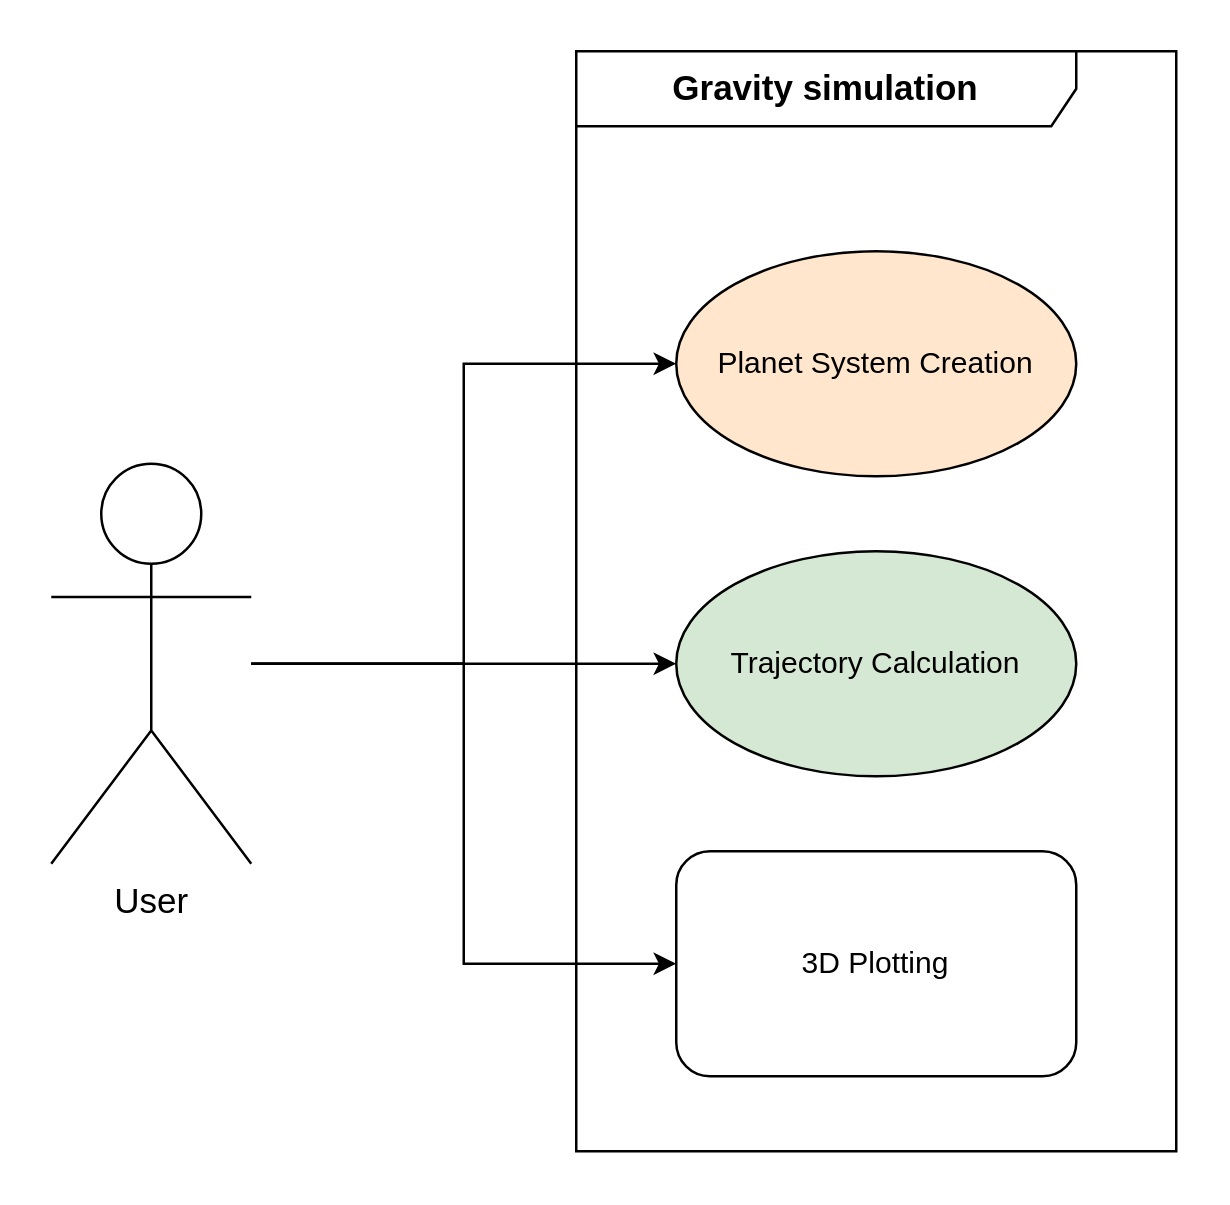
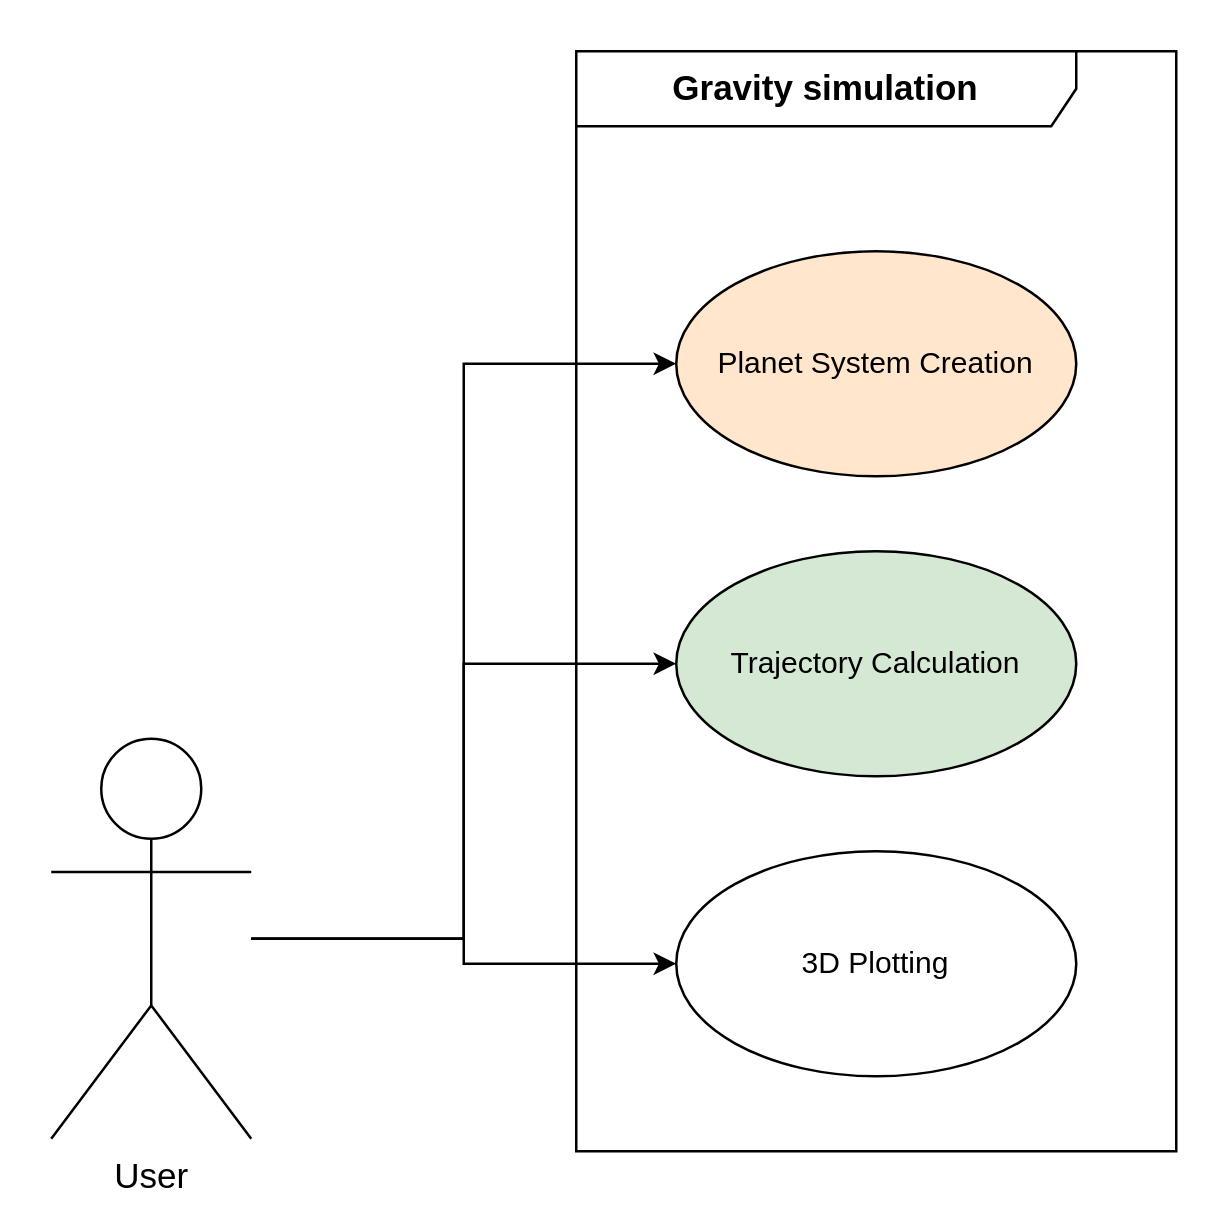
node "User": moved (151, 664) -> (151, 939)
node "3D Plotting": shape rounded rectangle -> ellipse
